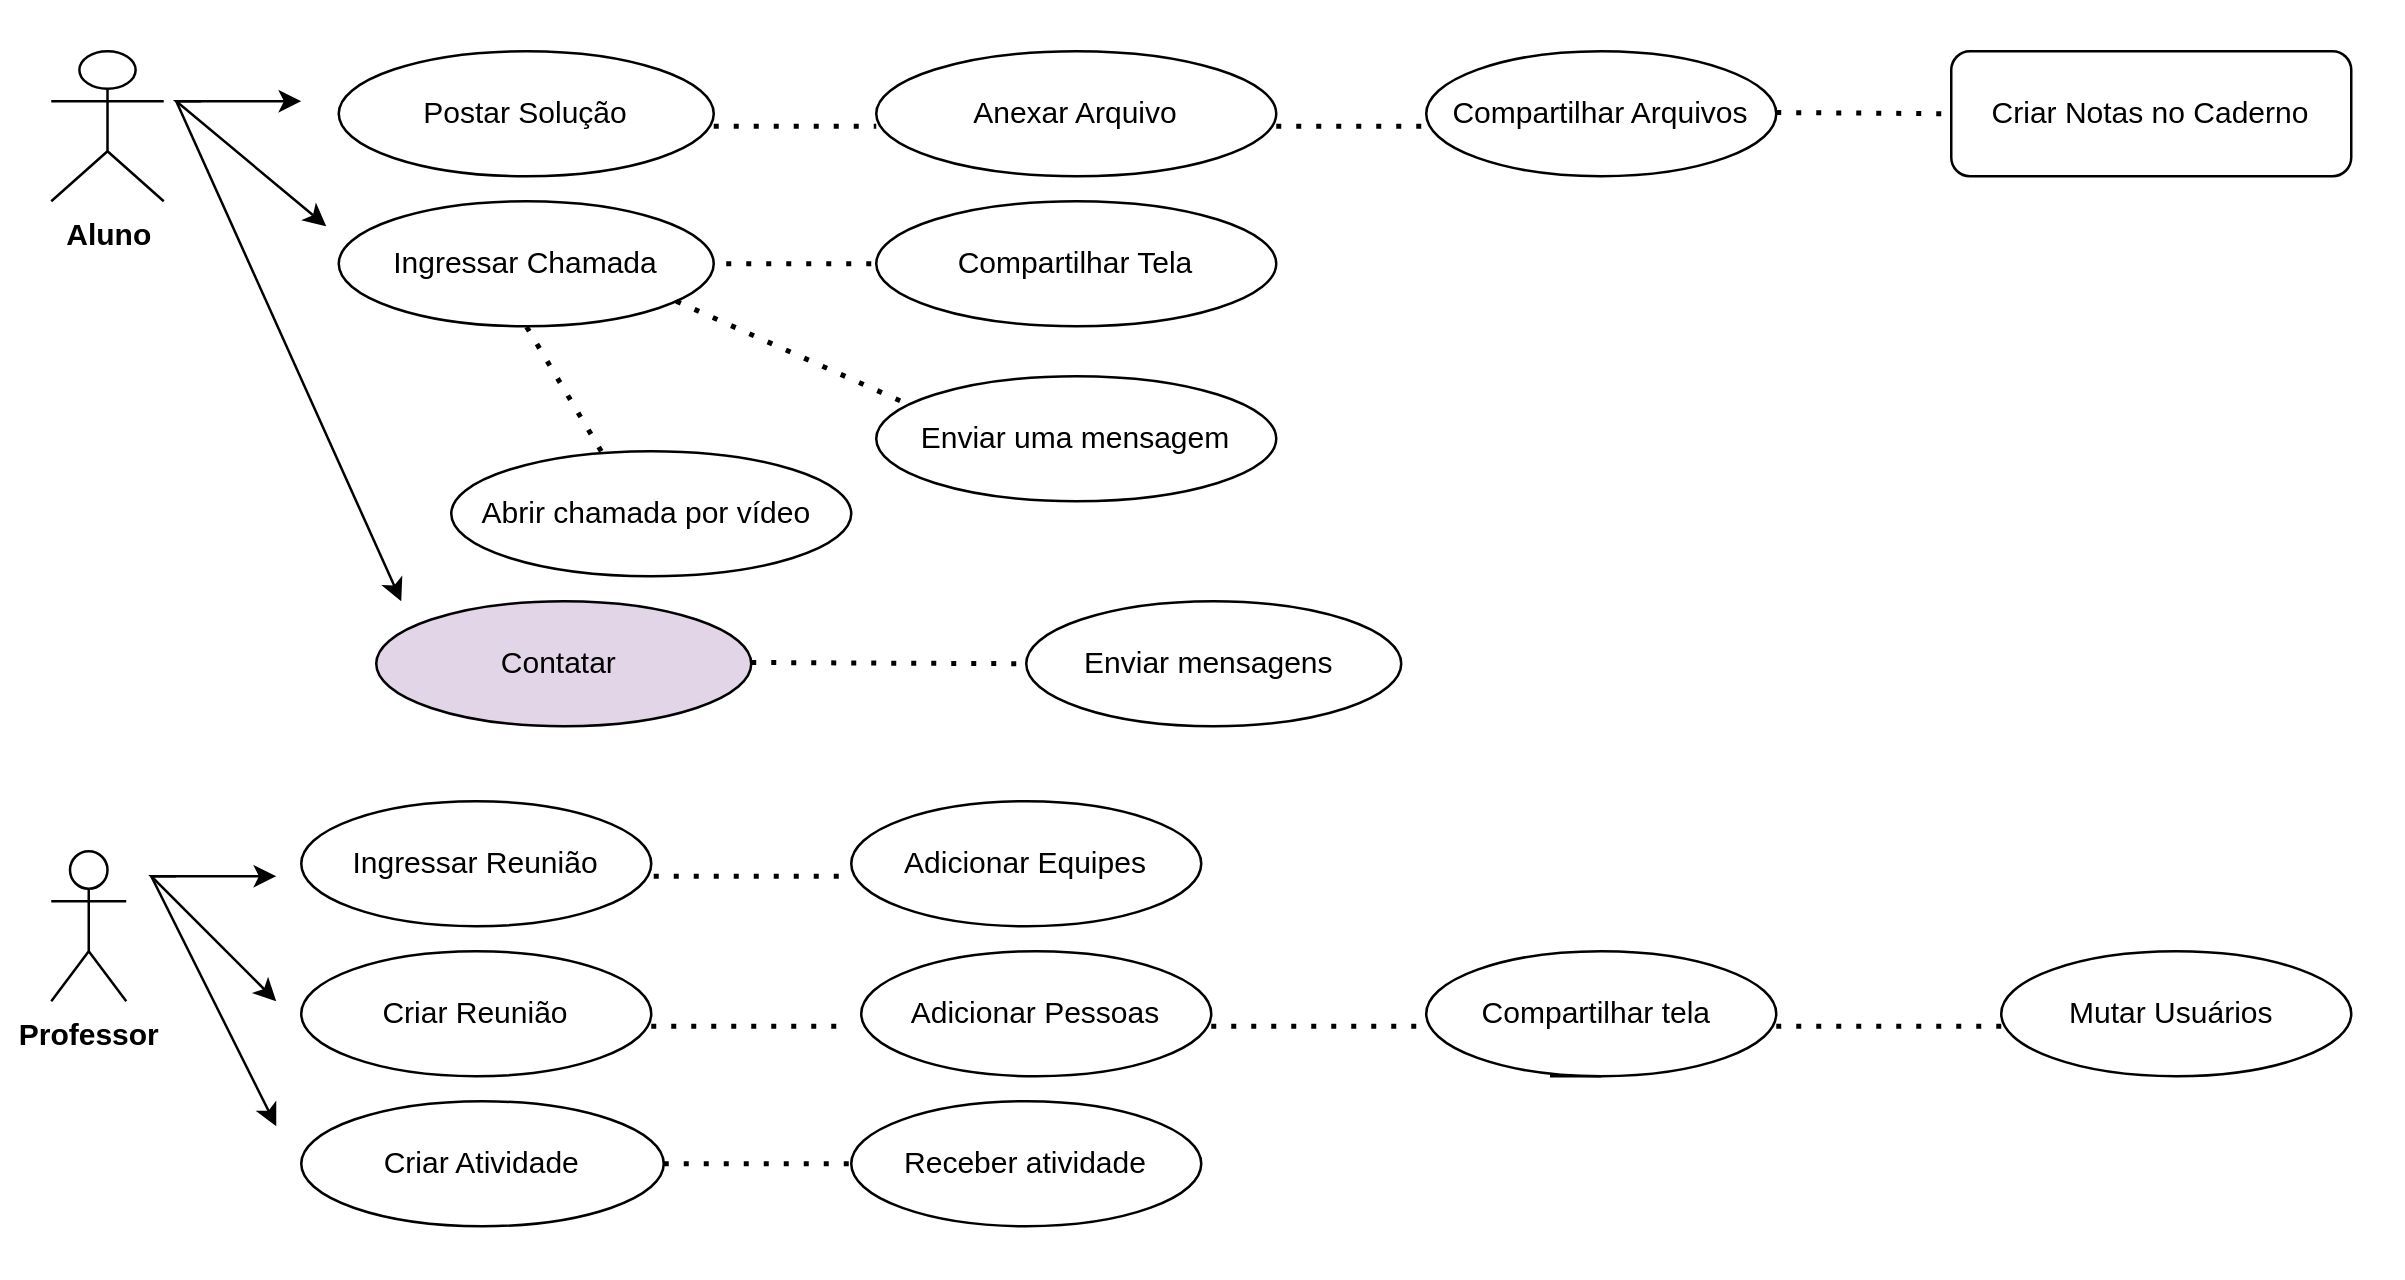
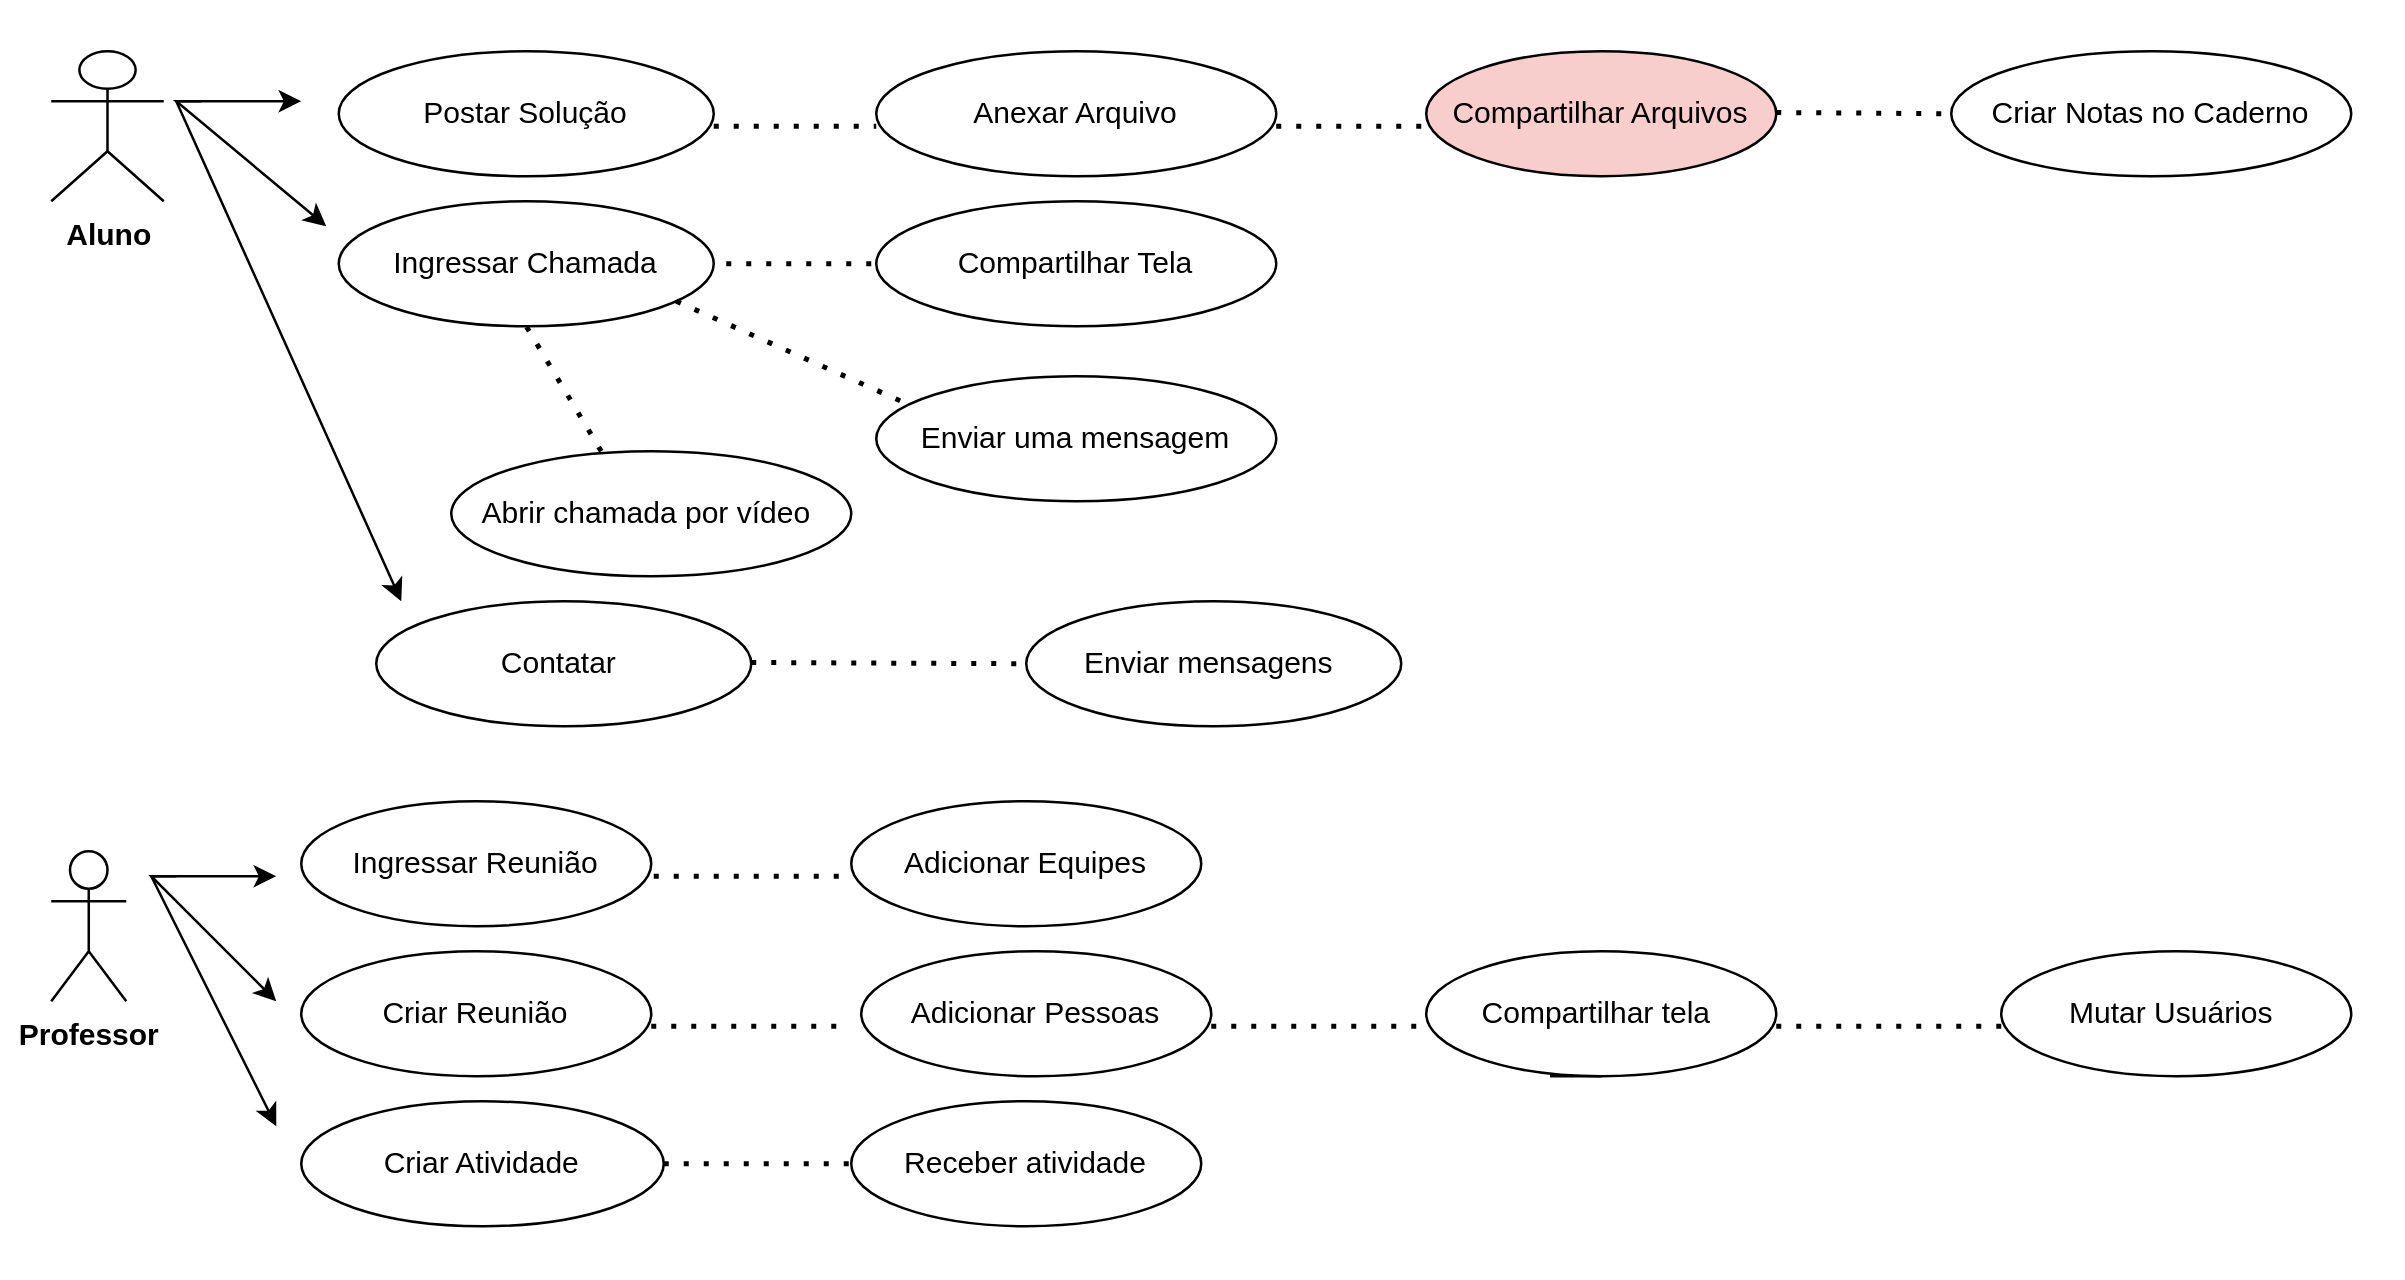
node "Compartilhar Arquivos": fillcolor #ffffff -> #f8cecc
node "Criar Notas no Caderno": shape rounded rectangle -> ellipse
node "Contatar": fillcolor #e1d5e7 -> #ffffff
